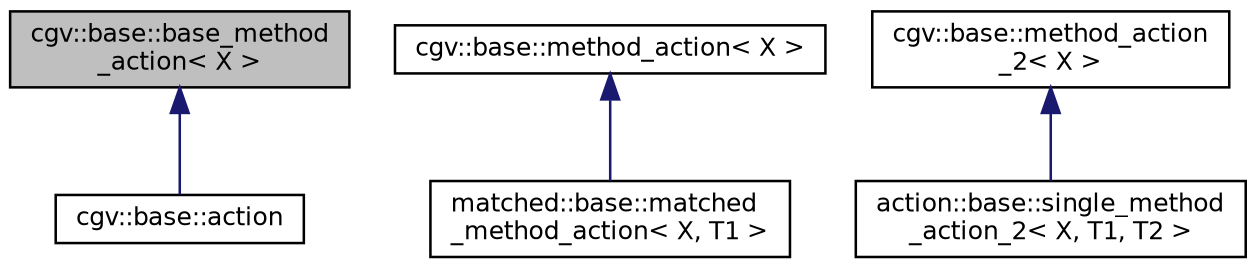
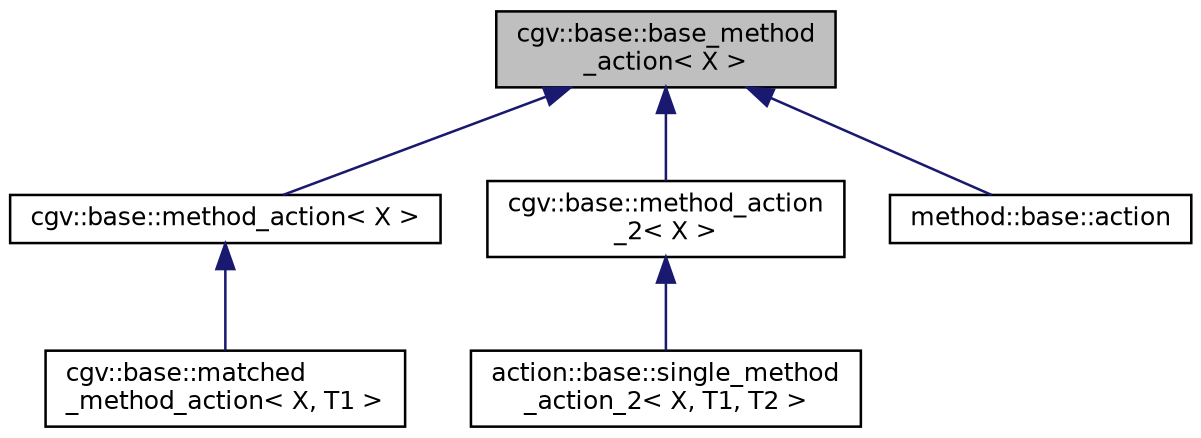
edge "cgv::base::method_action< X >" -> "cgv::base::base_method _action< X >": added
edge "cgv::base::method_action _2< X >" -> "cgv::base::base_method _action< X >": added
node "cgv::base::action": label "cgv::base::action" -> "method::base::action"
node "matched::base::matched _method_action< X, T1 >": label "matched::base::matched _method_action< X, T1 >" -> "cgv::base::matched _method_action< X, T1 >"
